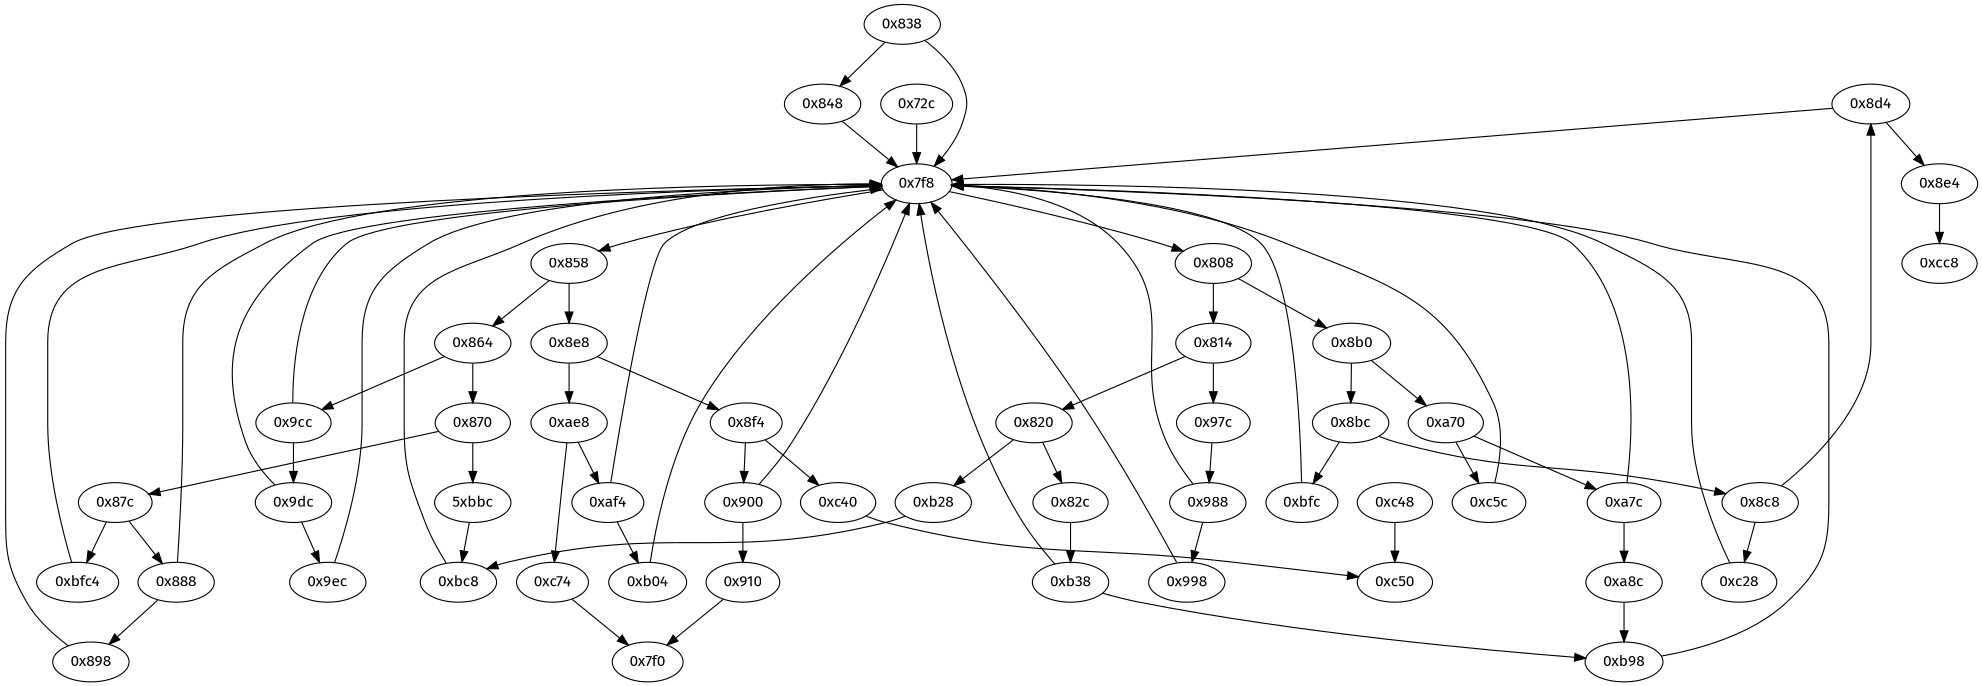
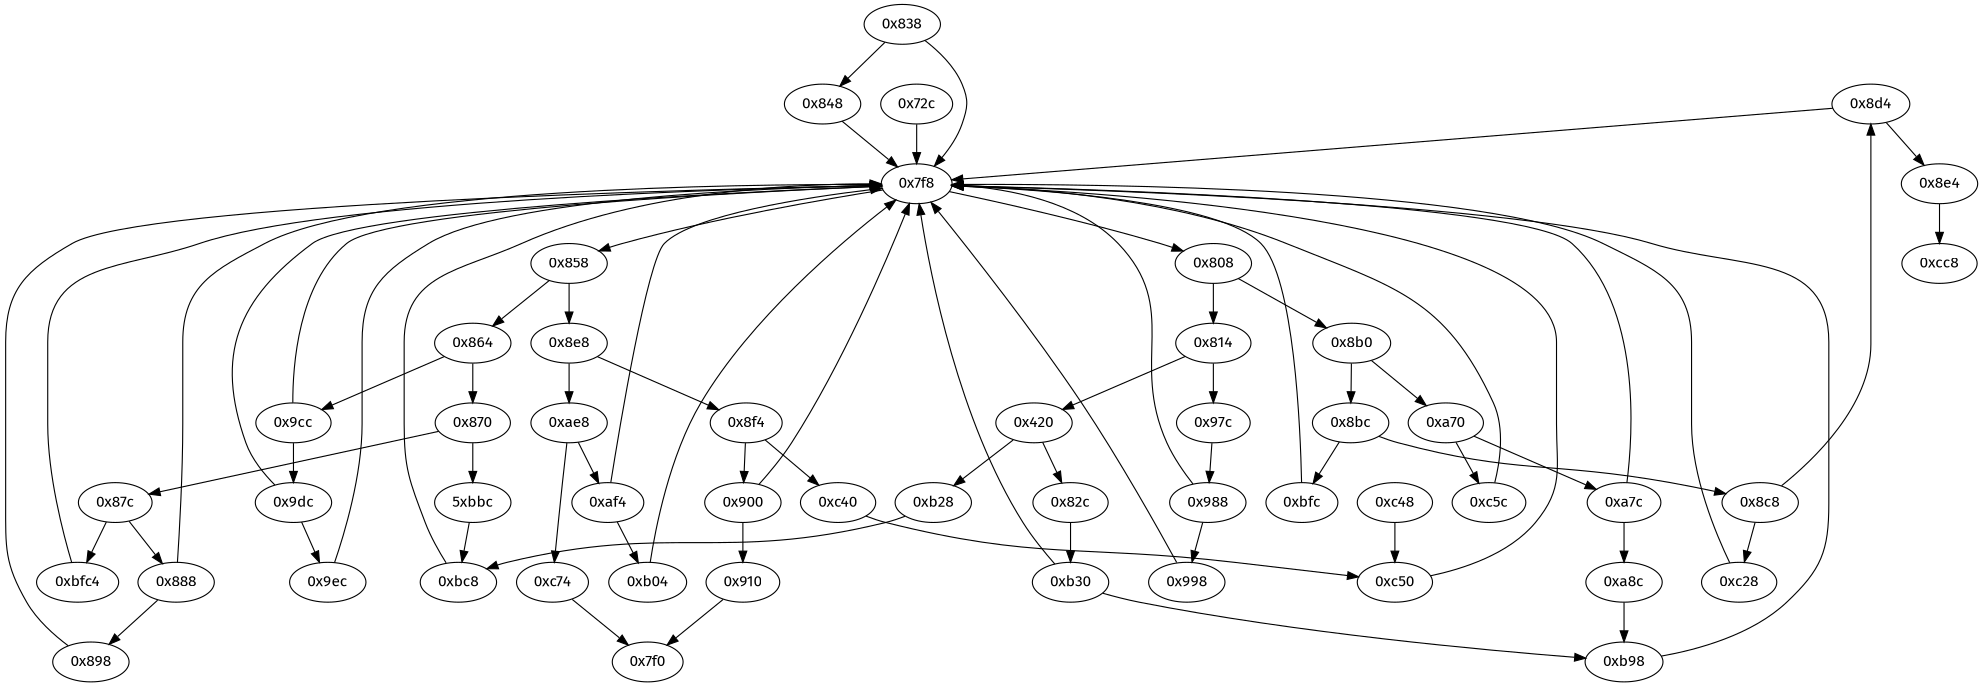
edge "0xc50" -> "0x7f8": added
node "0x820": label "0x820" -> "0x420"
node "0xb38": label "0xb38" -> "0xb30"
